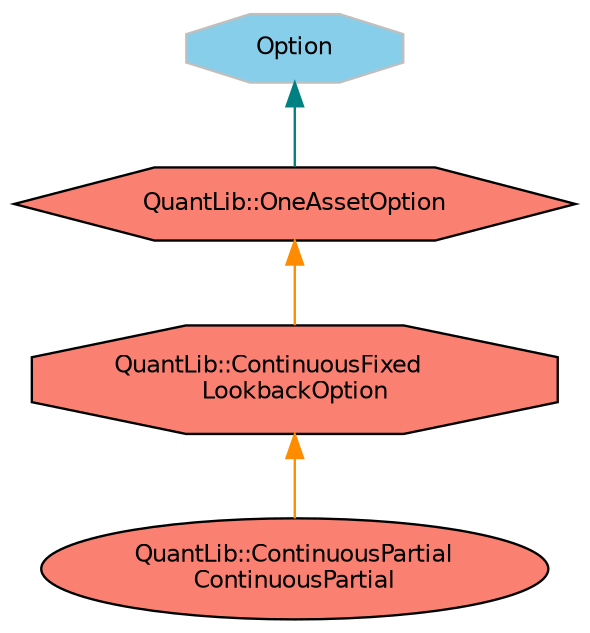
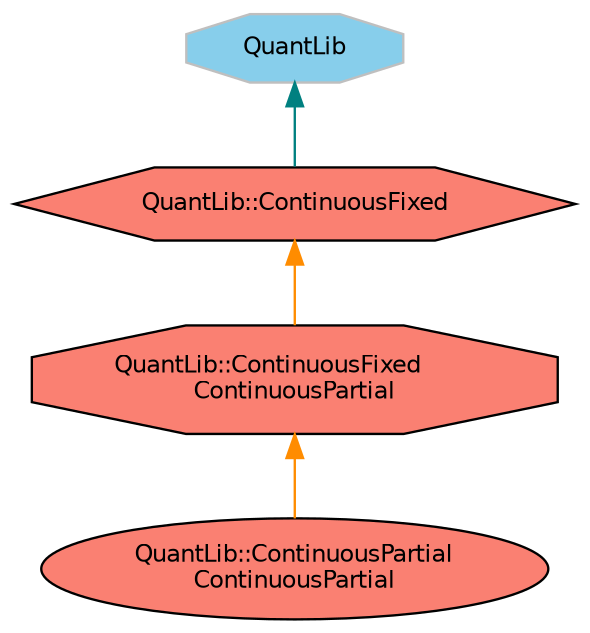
node "Option": label "Option" -> "QuantLib"
node "QuantLib::OneAssetOption": label "QuantLib::OneAssetOption" -> "QuantLib::ContinuousFixed"
node "QuantLib::ContinuousFixed LookbackOption": label "QuantLib::ContinuousFixed LookbackOption" -> "QuantLib::ContinuousFixed ContinuousPartial"
